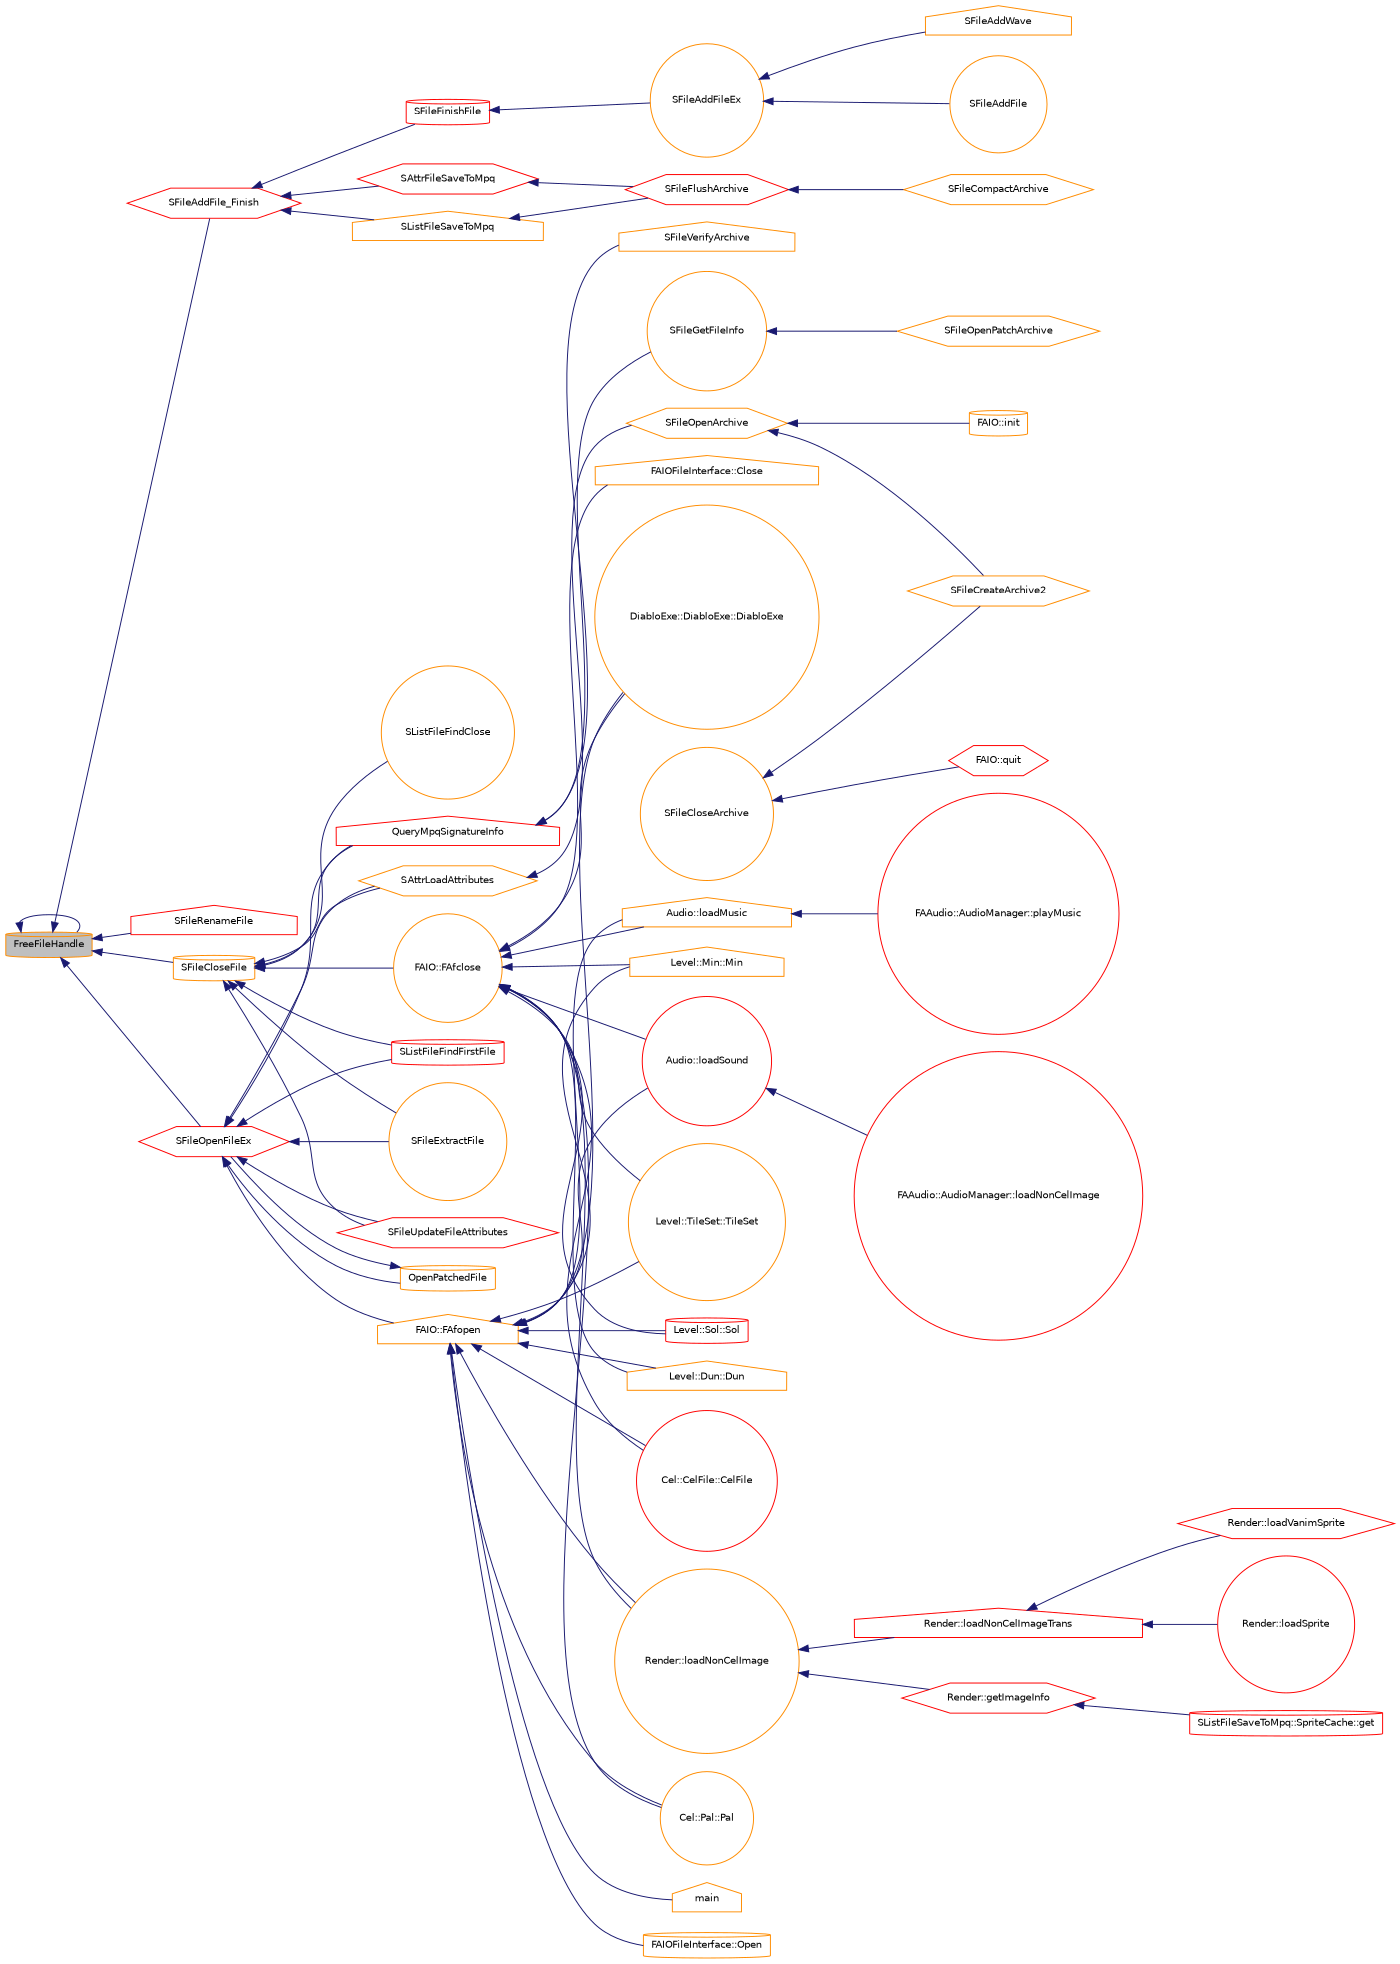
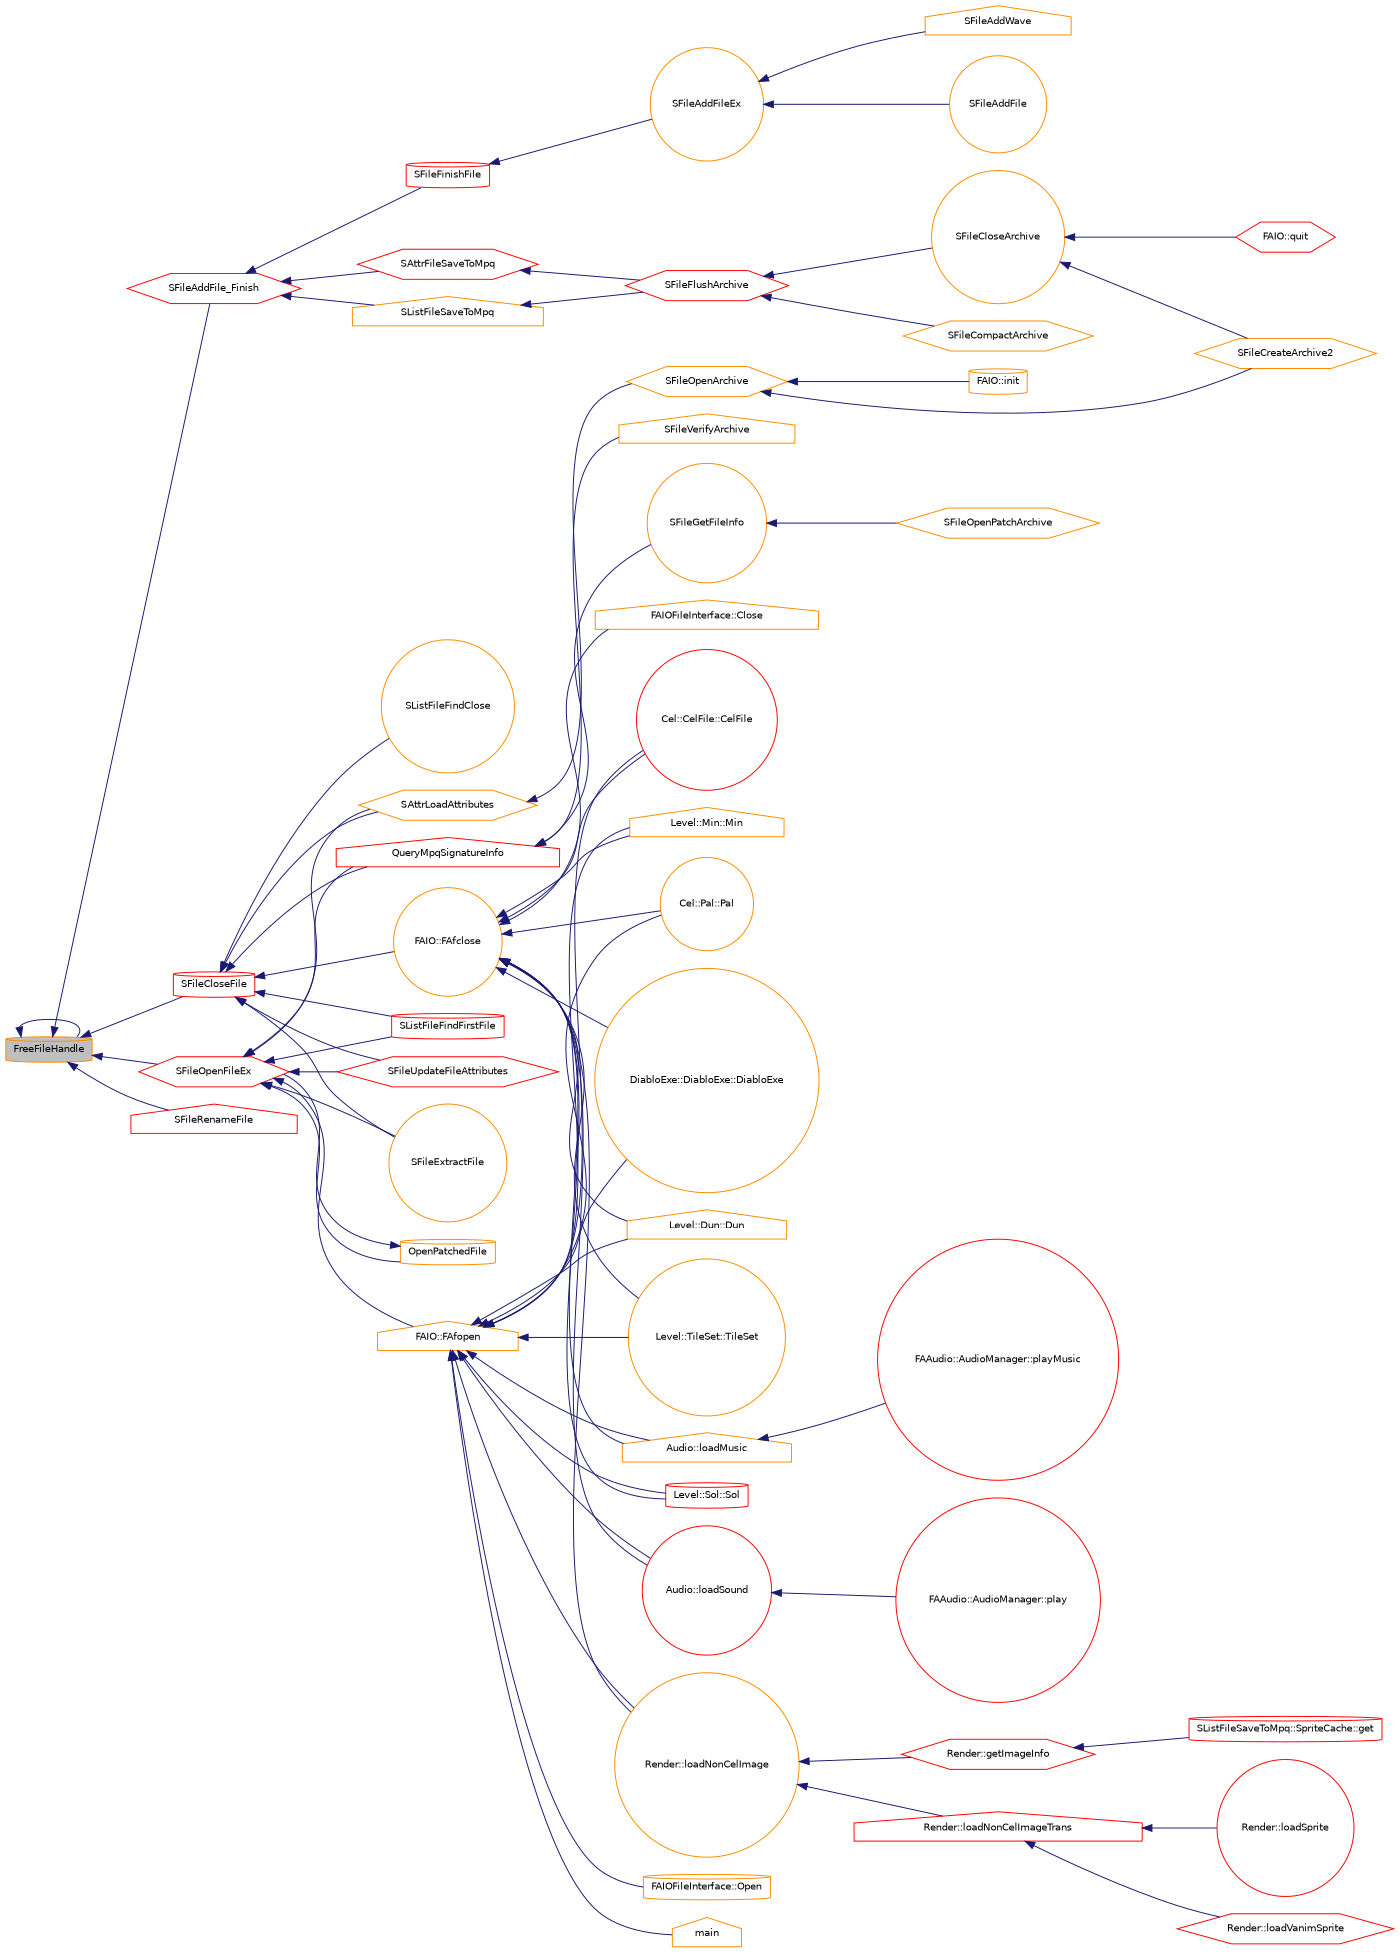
edge "SFileCloseArchive" -> "SFileFlushArchive": added
node "SFileCloseFile": color darkorange -> red
node "FAAudio::AudioManager::loadNonCelImage": label "FAAudio::AudioManager::loadNonCelImage" -> "FAAudio::AudioManager::play"
